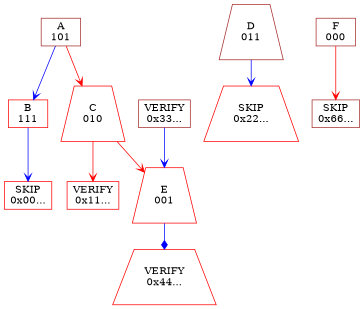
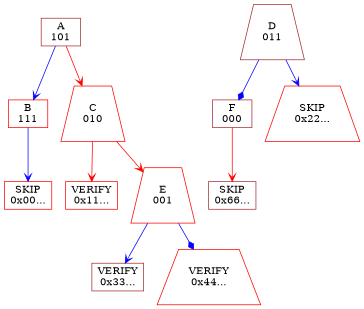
edge "D 011" -> "F 000": added
edge "VERIFY 0x33..." -> "E 001": reversed
